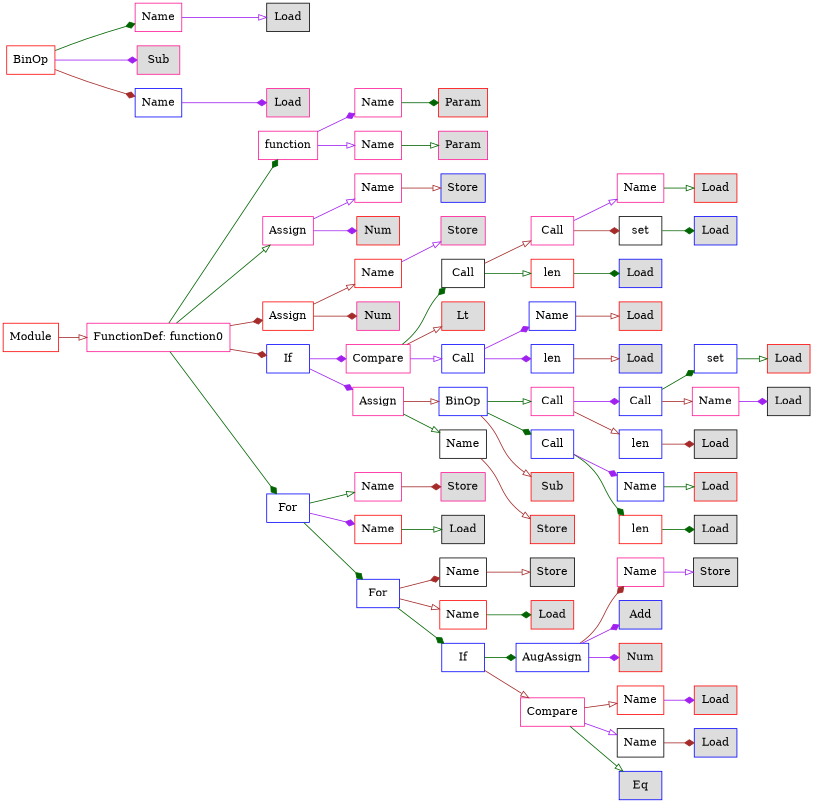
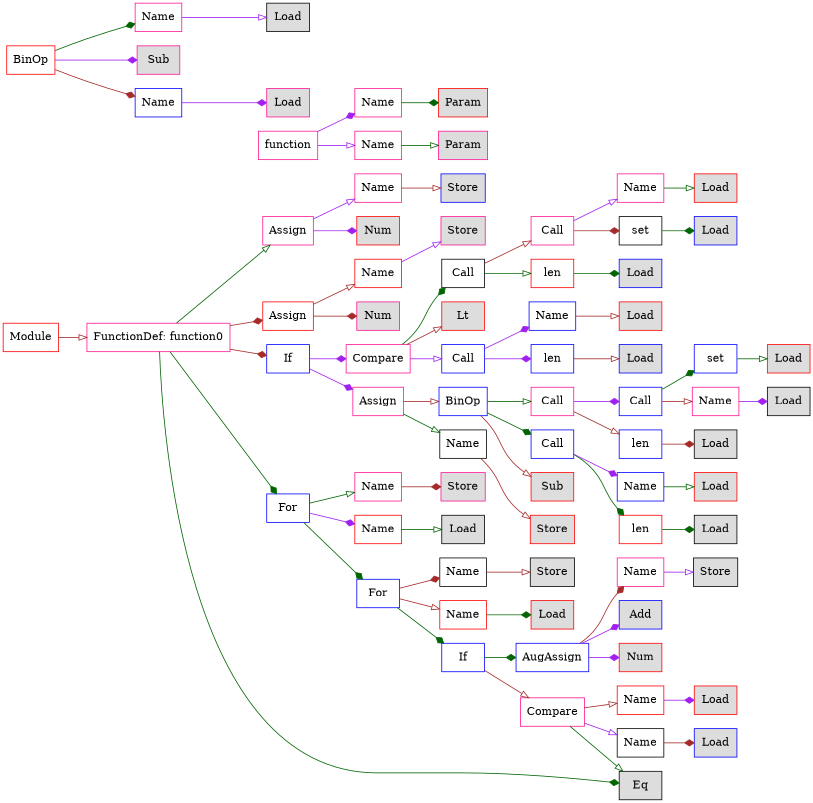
edge "FunctionDef: function0" -> "function": now "FunctionDef: function0" -> "Eq"
node "Eq": color blue -> black
